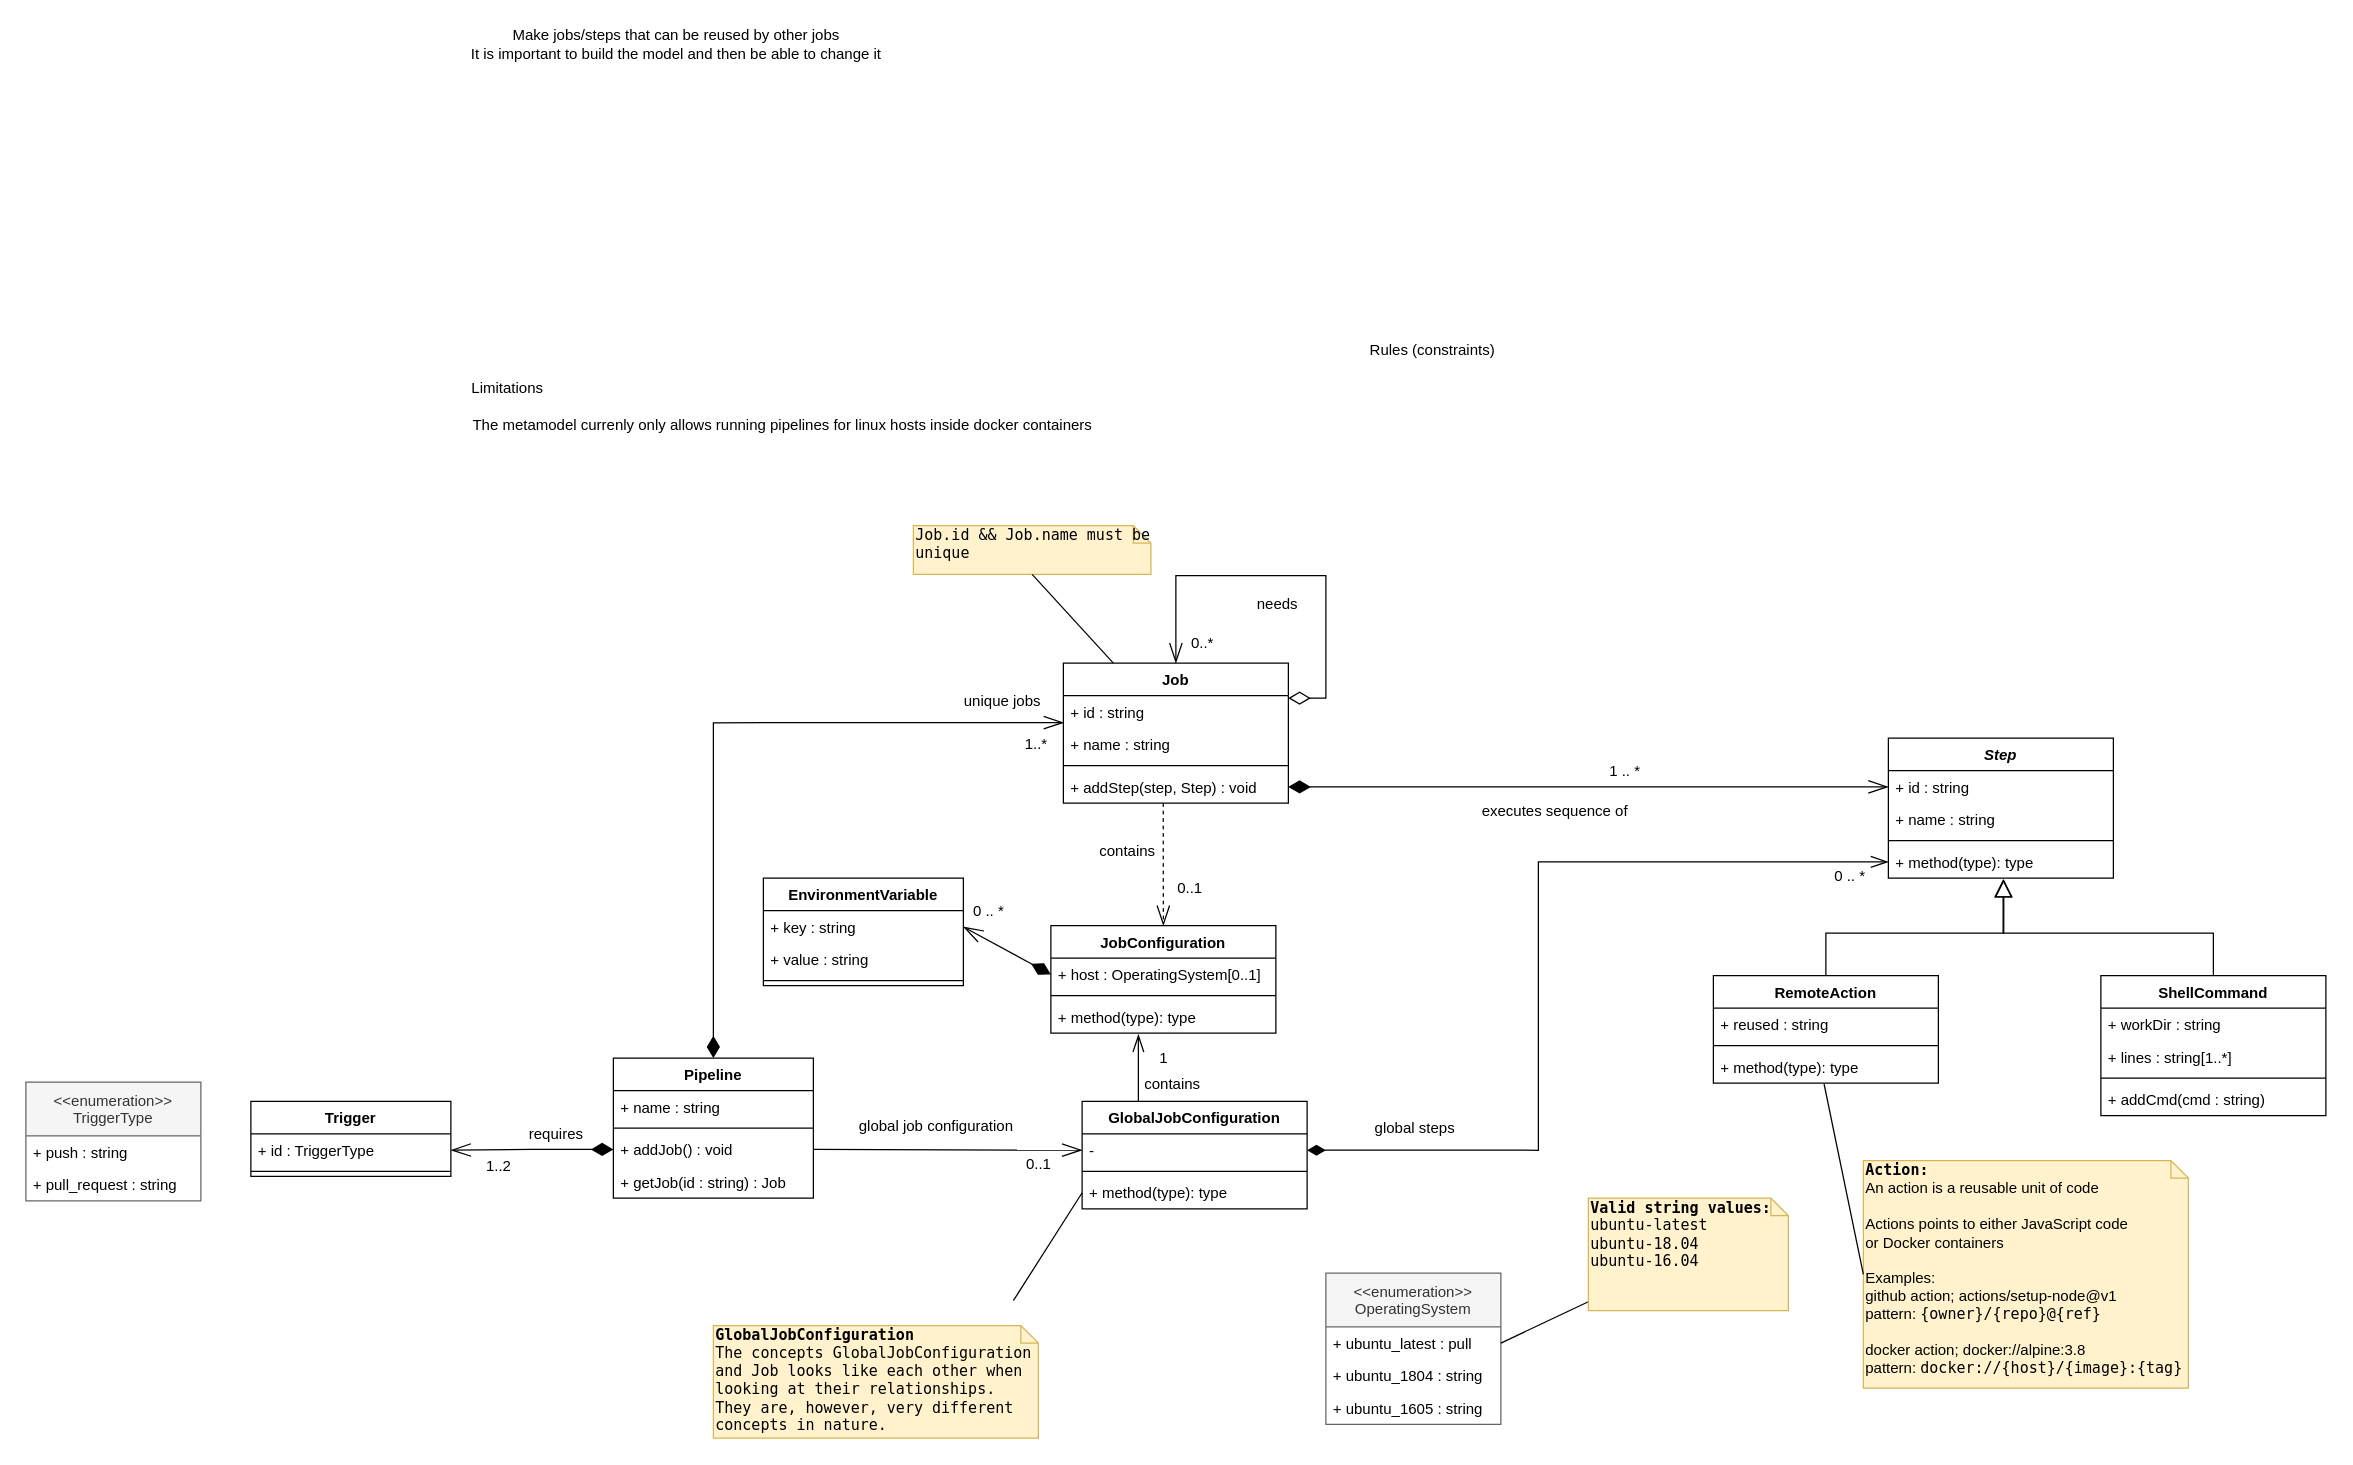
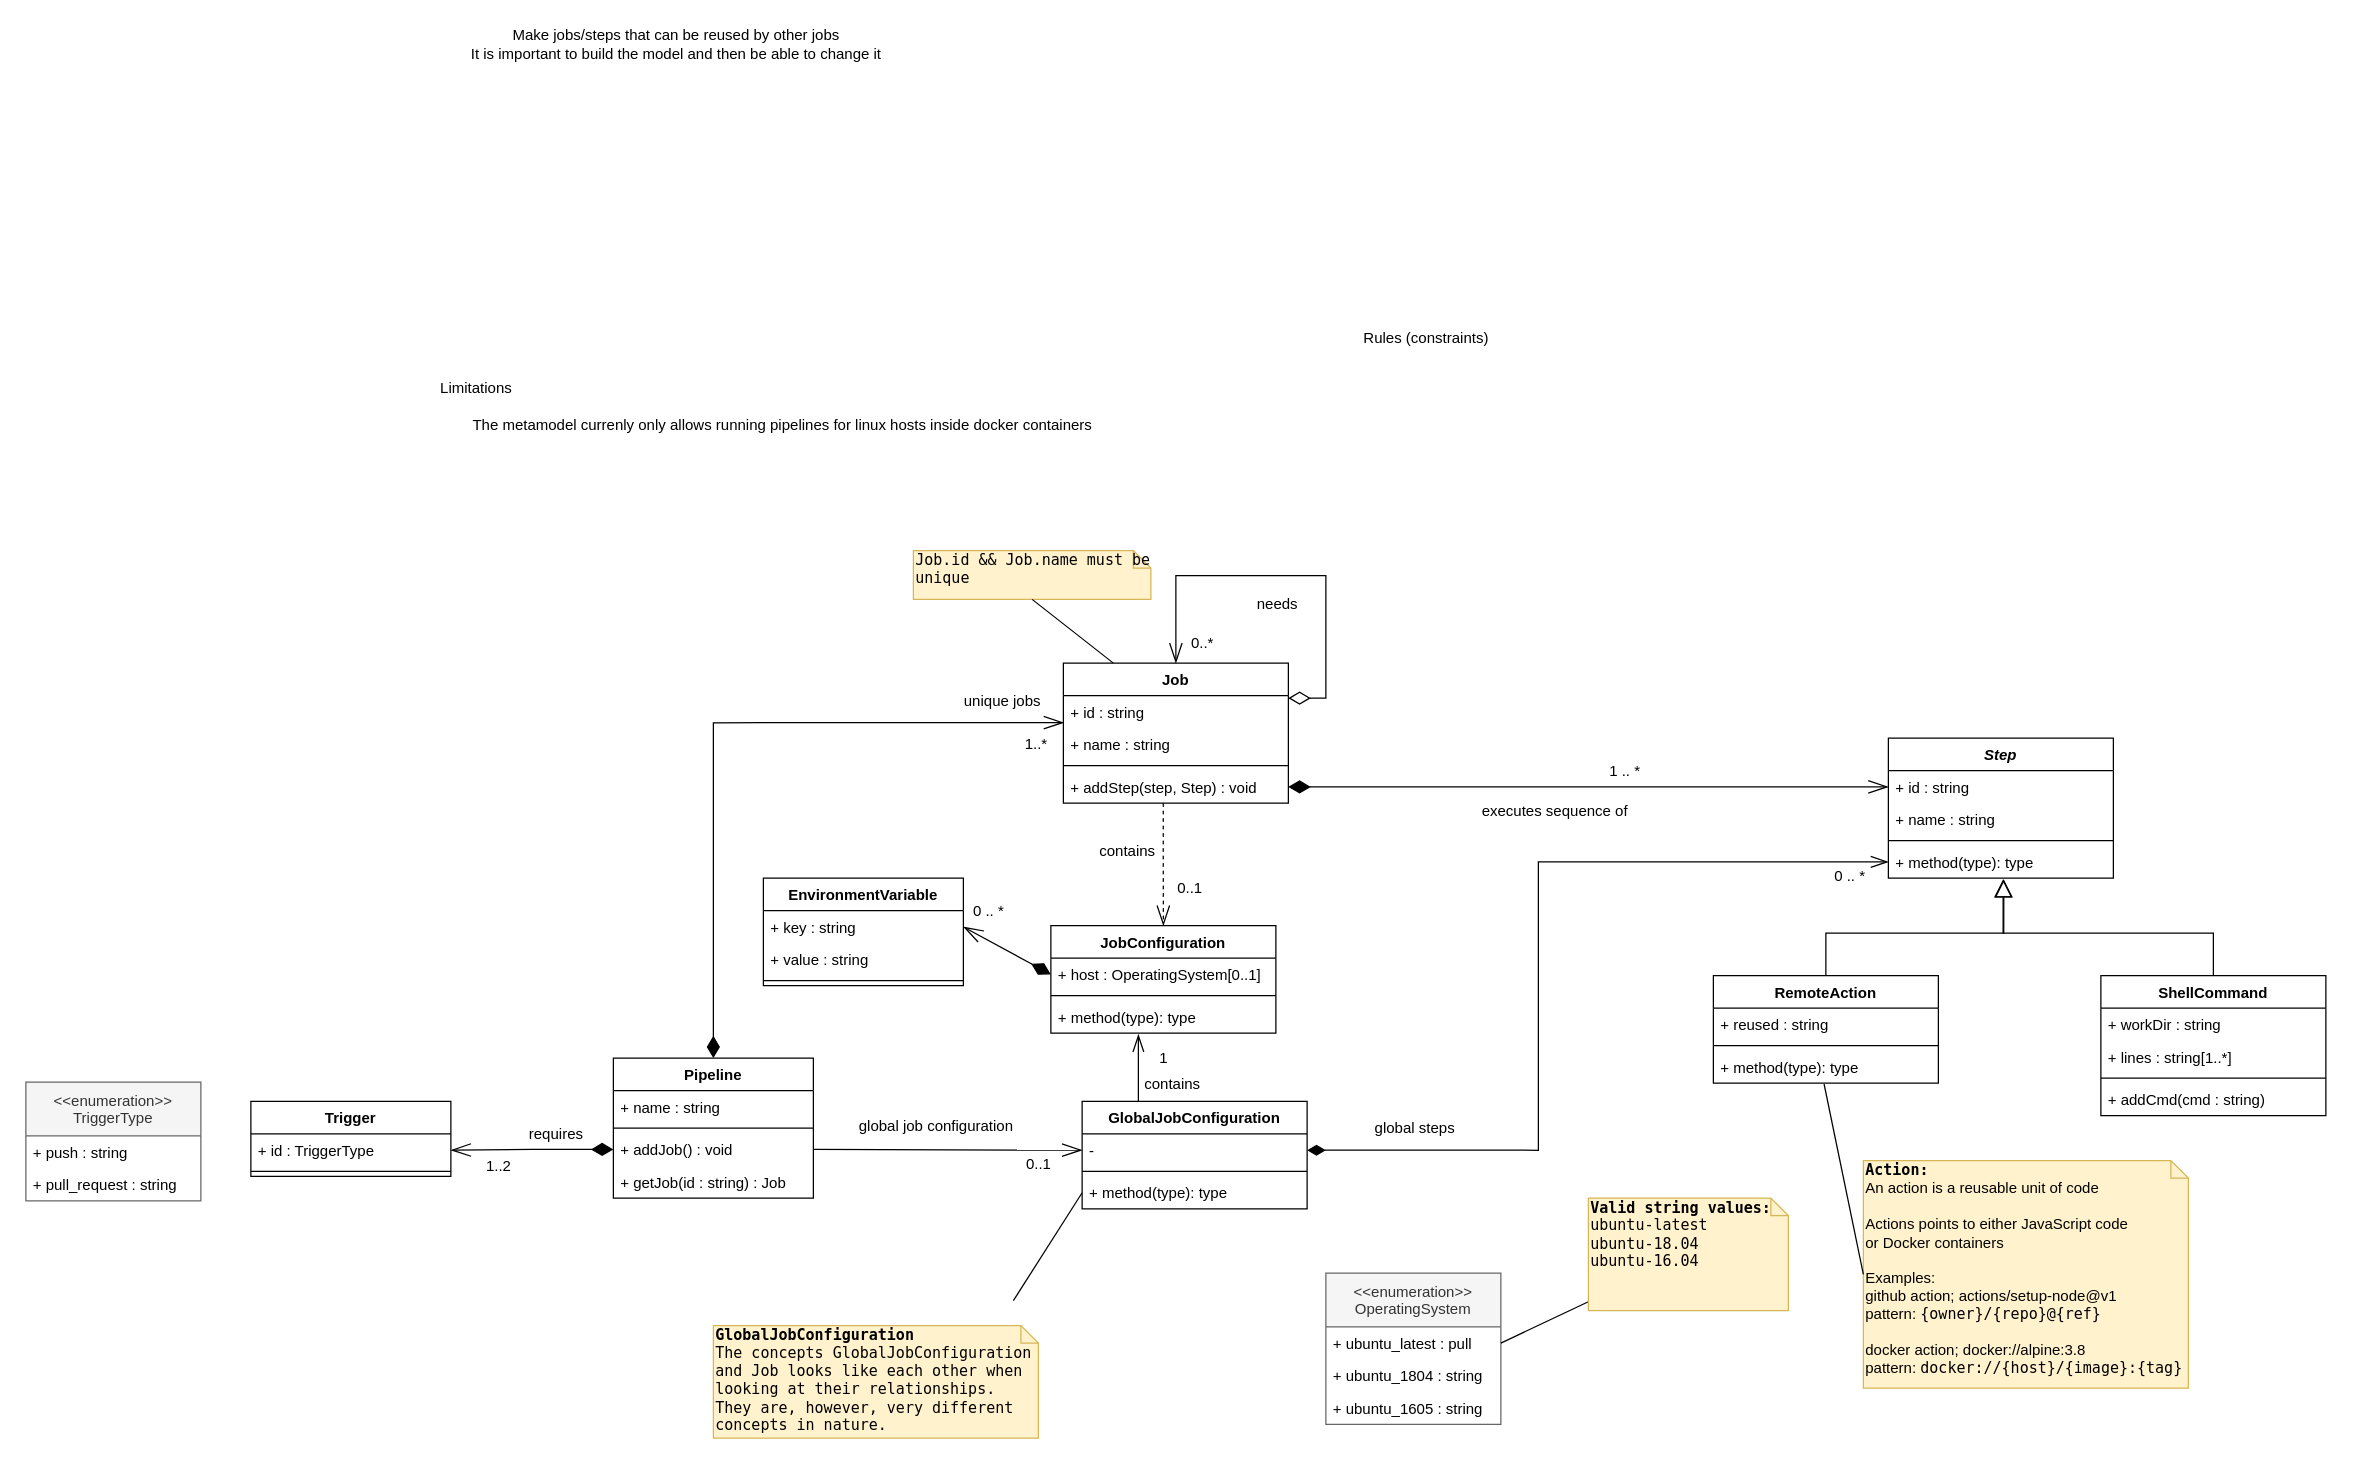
node "Rules (constraints)": moved (1432, 351) -> (1426, 338)
node "Limitations": moved (507, 388) -> (476, 388)
node "Job.id && Job.name must be unique": moved (1032, 550) -> (1032, 575)
